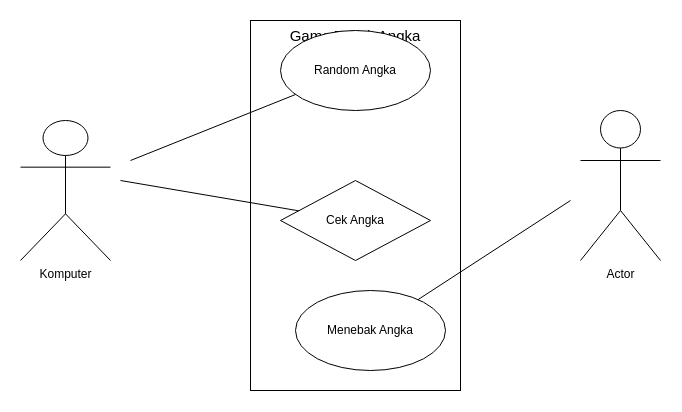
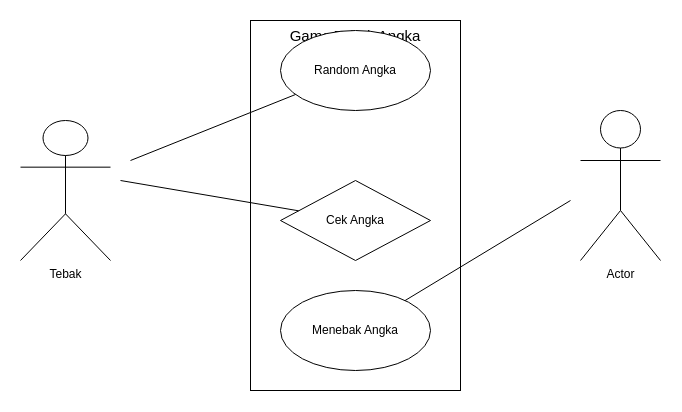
node "Komputer": label "Komputer" -> "Tebak"
node "Menebak Angka": moved (371, 331) -> (356, 331)
